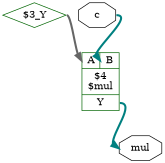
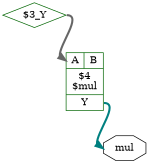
node "c": removed
